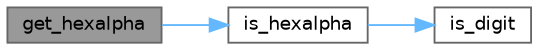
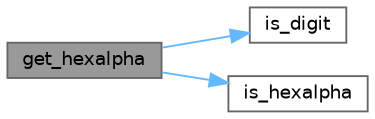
edge "is_hexalpha" -> "is_digit": now "get_hexalpha" -> "is_digit"
